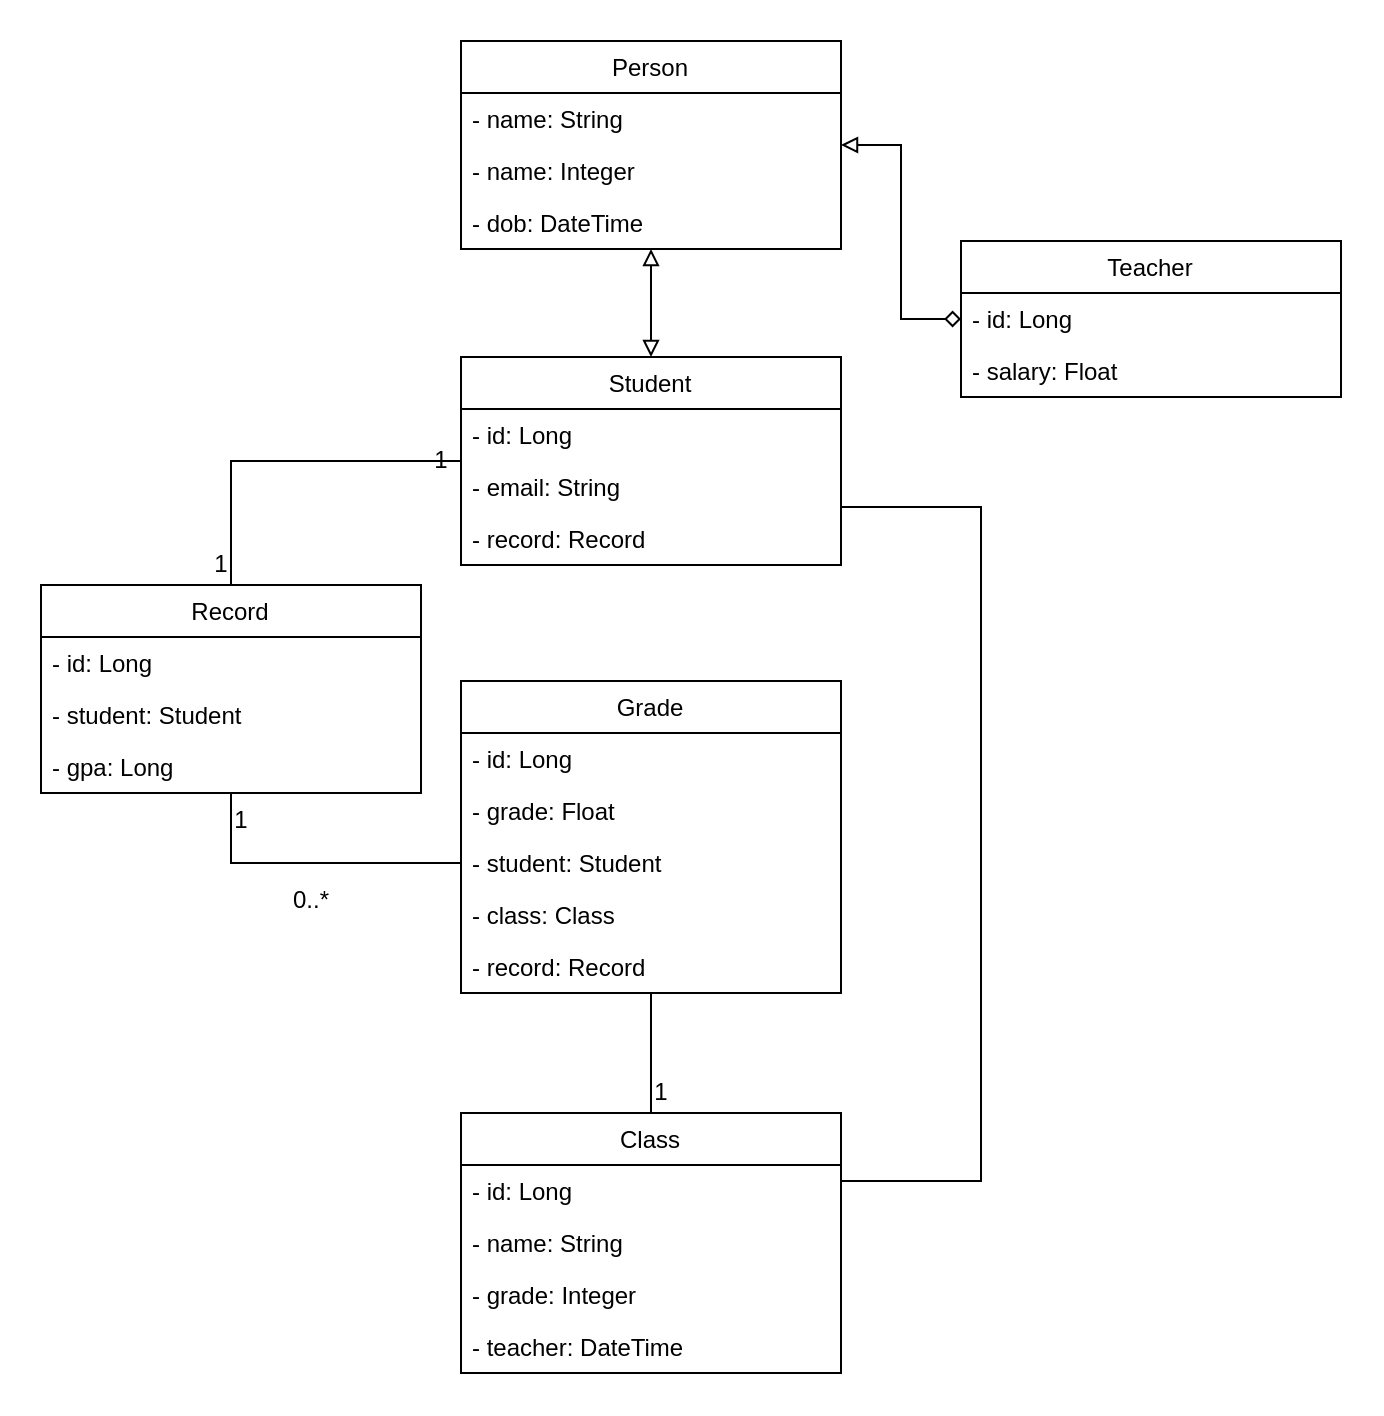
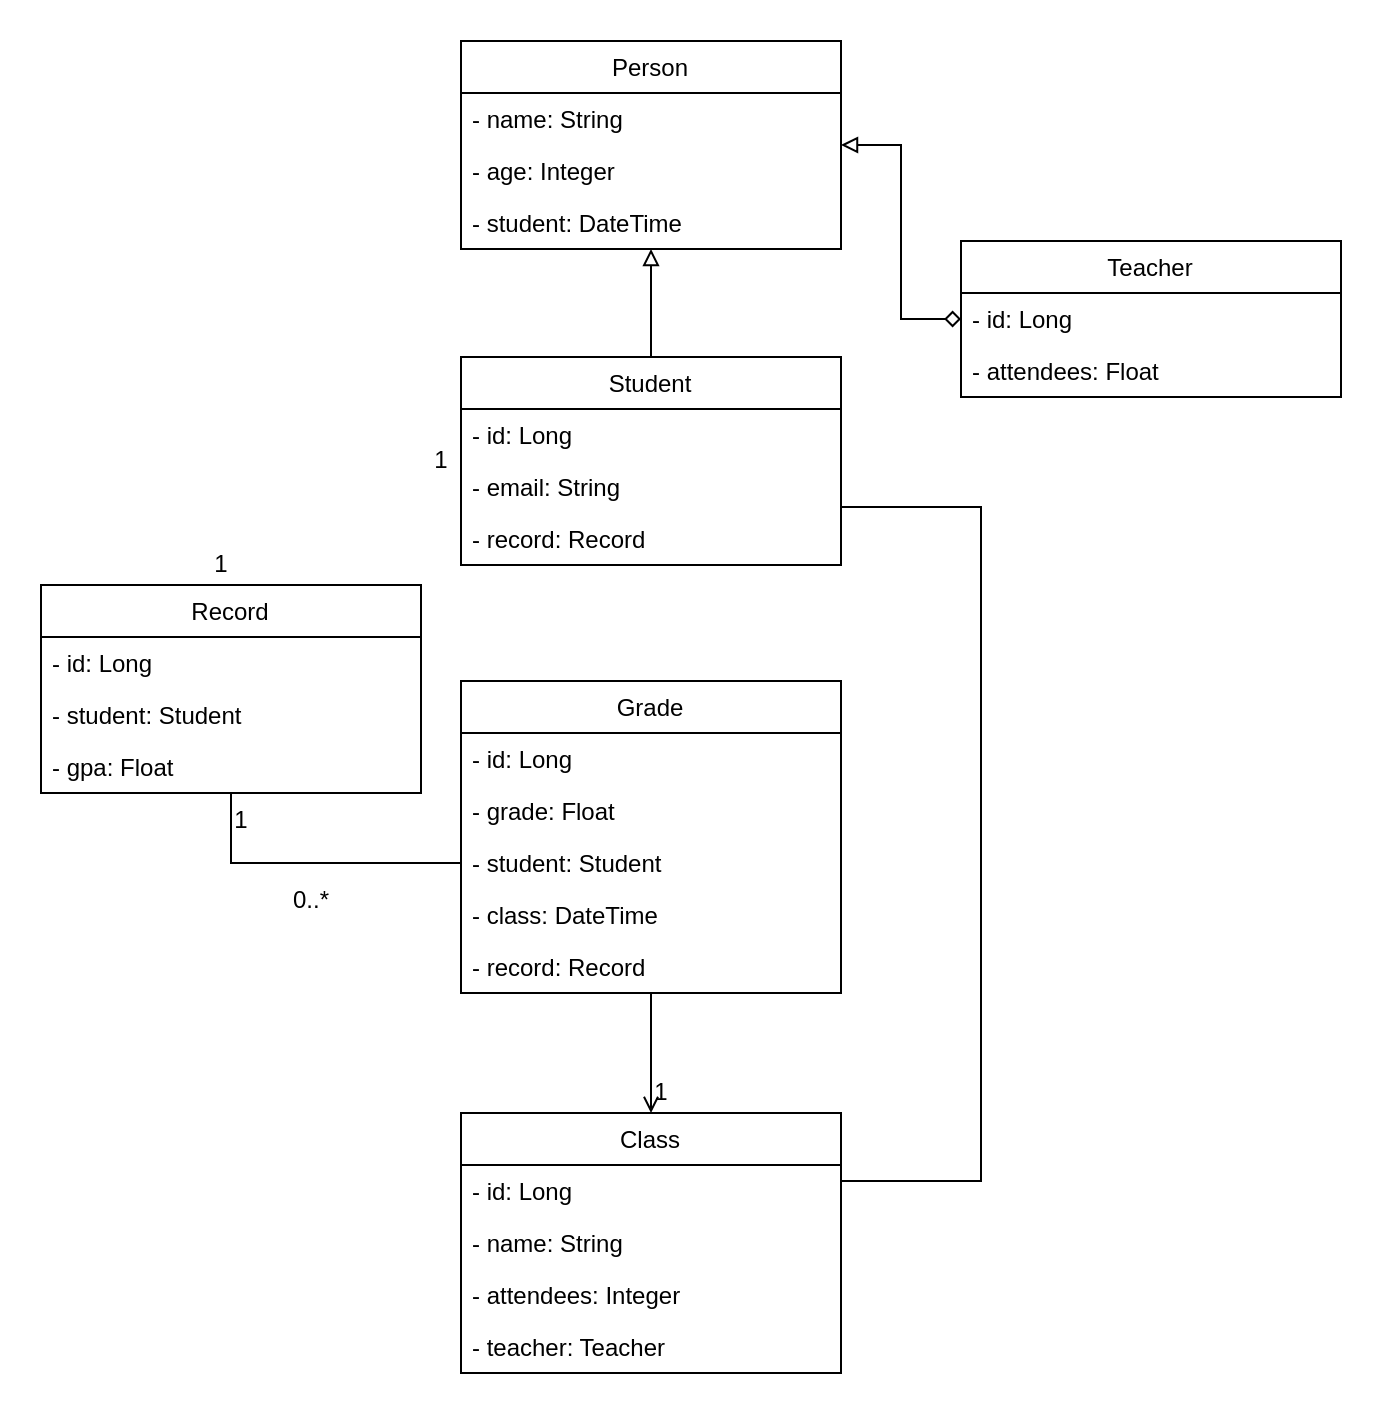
node "- name: Integer": label "- name: Integer" -> "- age: Integer"
node "- dob: DateTime": label "- dob: DateTime" -> "- student: DateTime"
edge "Person" -- "Student": arrowhead block -> none
node "- salary: Float": label "- salary: Float" -> "- attendees: Float"
edge "Student" -- "Record": removed
node "- gpa: Long": label "- gpa: Long" -> "- gpa: Float"
node "- class: Class": label "- class: Class" -> "- class: DateTime"
edge "Grade" -- "Class": arrowhead none -> open
node "- grade: Integer": label "- grade: Integer" -> "- attendees: Integer"
node "- teacher: DateTime": label "- teacher: DateTime" -> "- teacher: Teacher"
